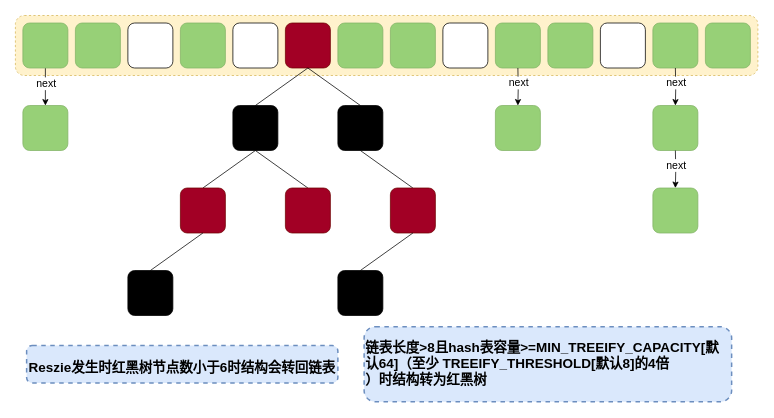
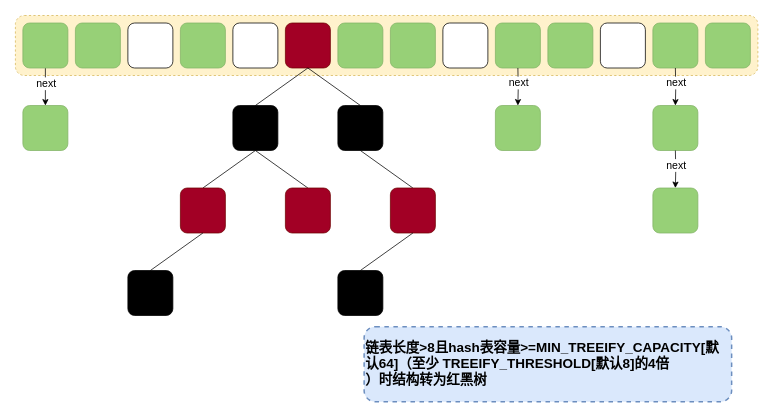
node "Reszie发生时红黑树节点数小于6时结构会转回链表": removed
